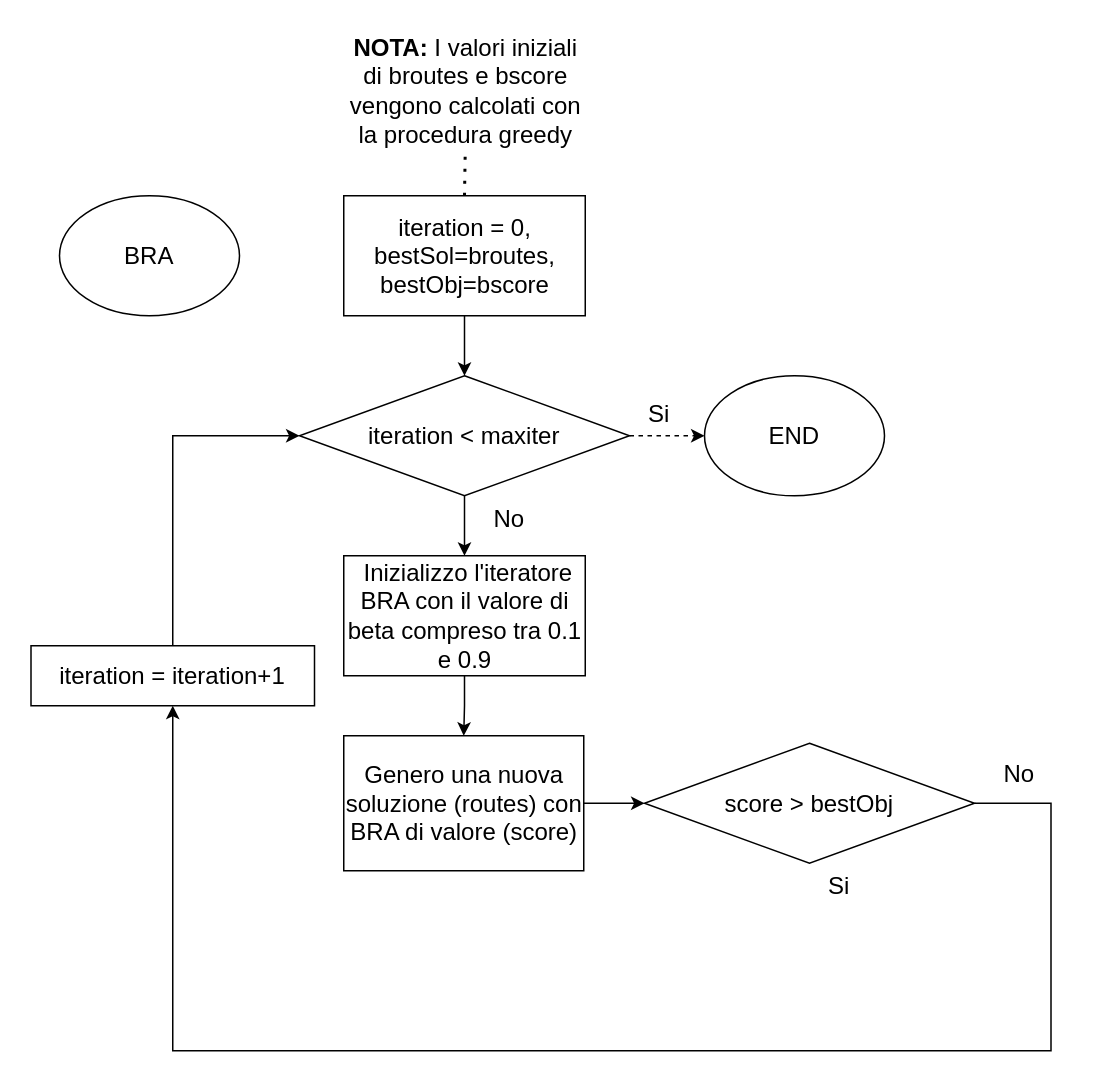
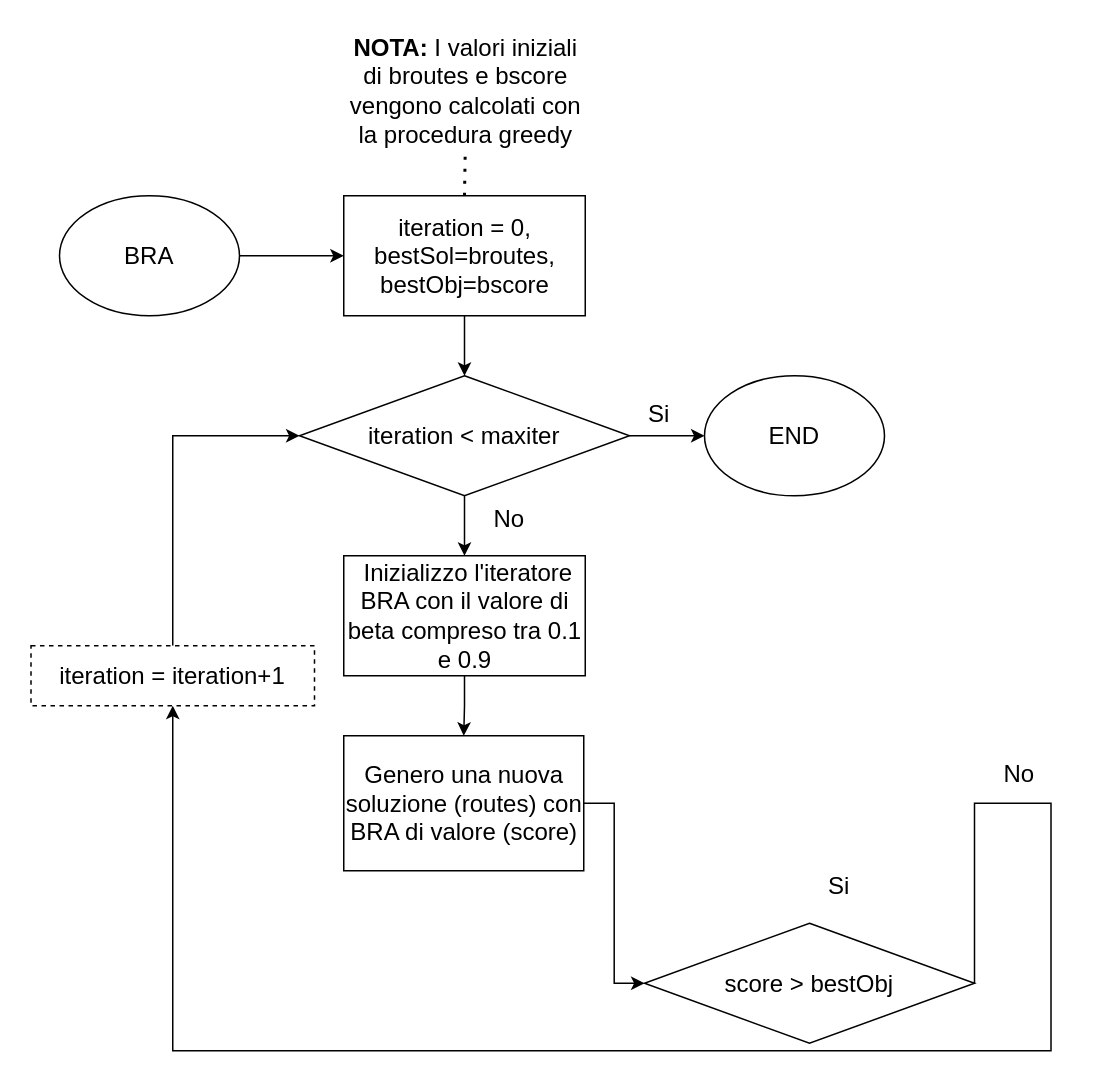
edge "BRA" -> "iteration = 0,bestSol=broutes,bestObj=bscore": added
edge "iteration < maxiter" -> "END": style dashed -> solid
node "iteration = iteration+1": style solid -> dashed
node "score > bestObj": moved (809, 803) -> (809, 983)
